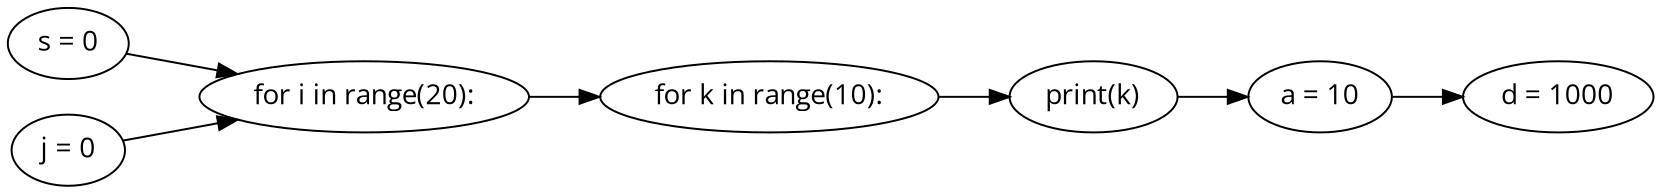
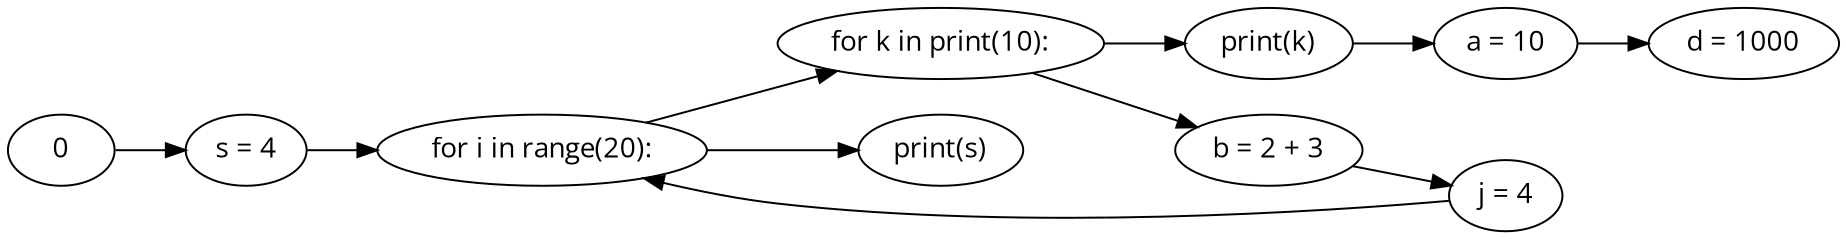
node "s = 0": label "s = 0" -> "s = 4"
node "for k in range(10):": label "for k in range(10):" -> "for k in print(10):"
node "0": added
node "j = 0": label "j = 0" -> "j = 4"
node "print(s)": added
node "b = 2 + 3": added
